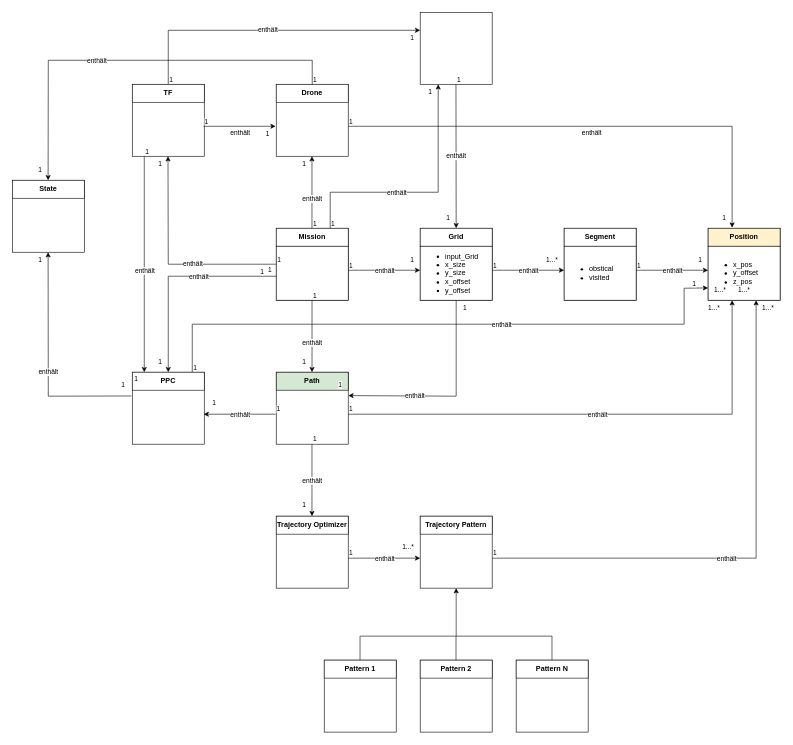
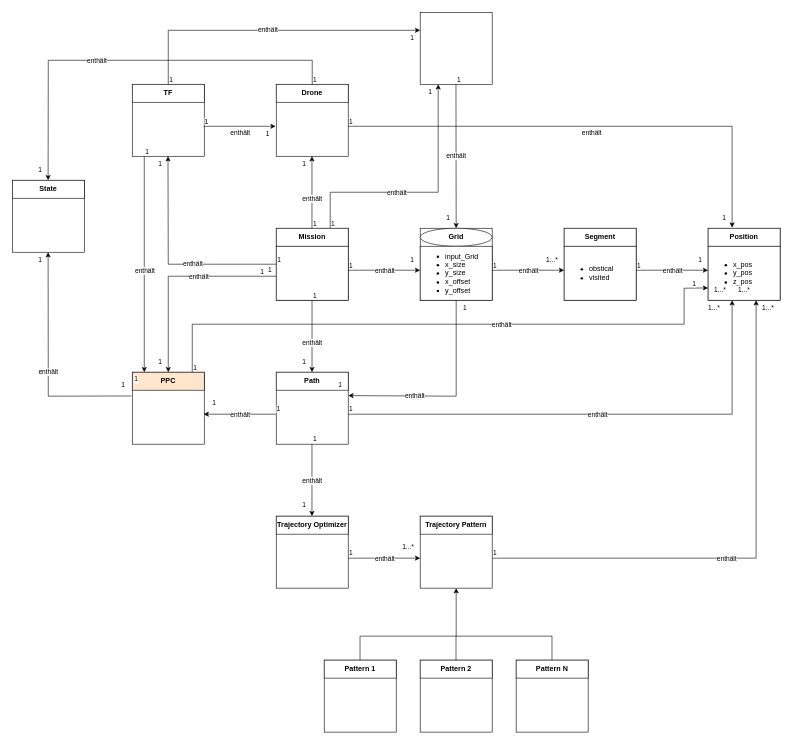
node "Grid": shape rectangle -> ellipse
node "Position": fillcolor #fff2cc -> #ffffff
node "x_pos y_offset z_pos": label "x_pos y_offset z_pos" -> "x_pos y_pos z_pos"
node "PPC": fillcolor #ffffff -> #ffe6cc
node "Path": fillcolor #d5e8d4 -> #ffffff
